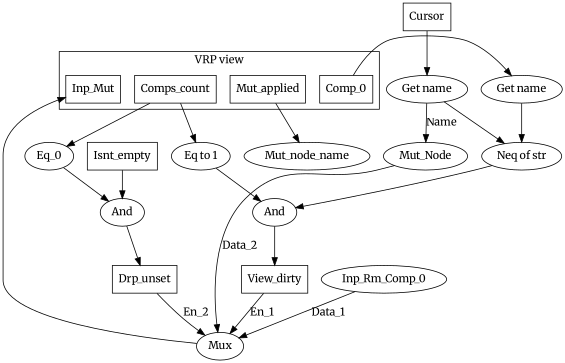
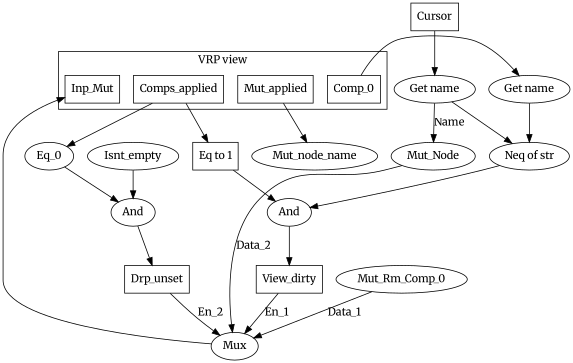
node "Comps_count": label "Comps_count" -> "Comps_applied"
node "Isnt_empty": shape box -> ellipse
node "Eq to 1": shape ellipse -> box
node "Inp_Rm_Comp_0": label "Inp_Rm_Comp_0" -> "Mut_Rm_Comp_0"
